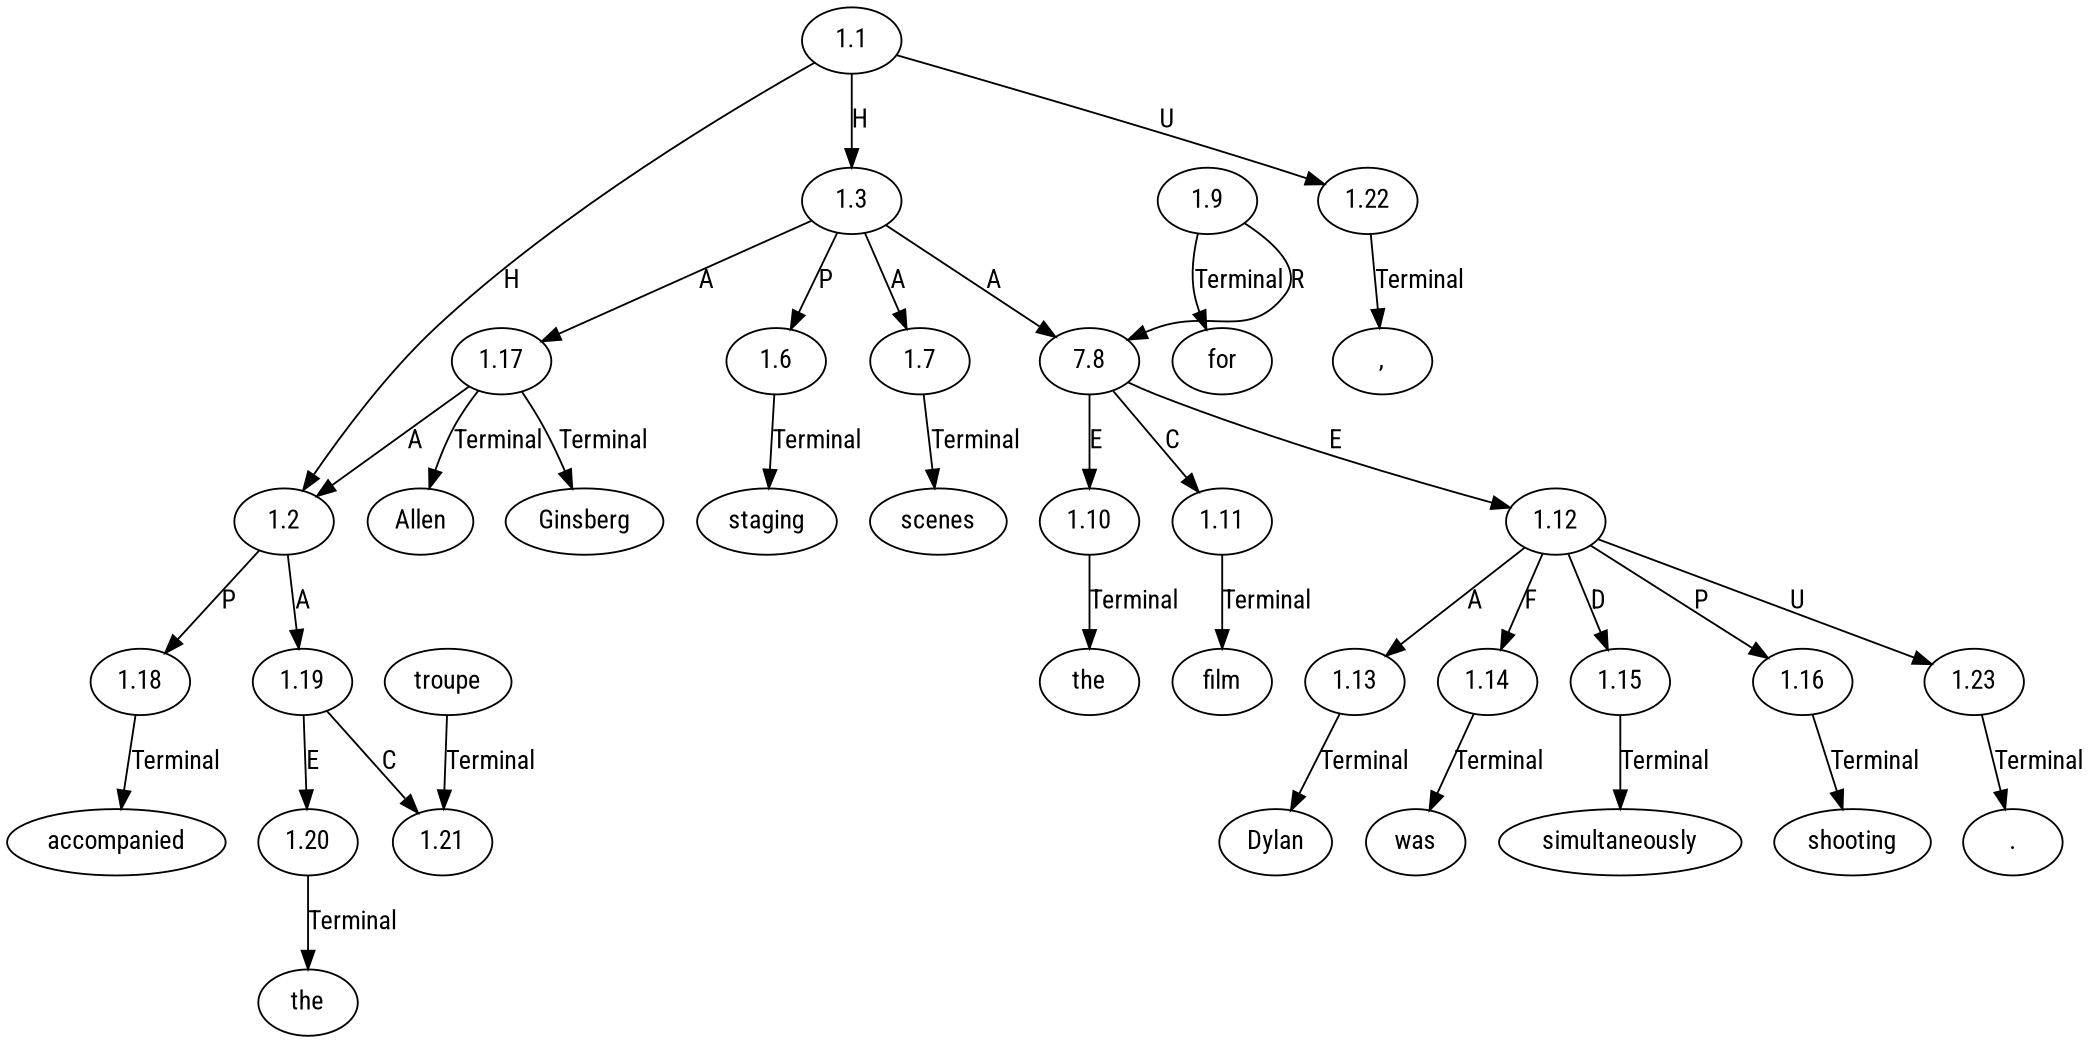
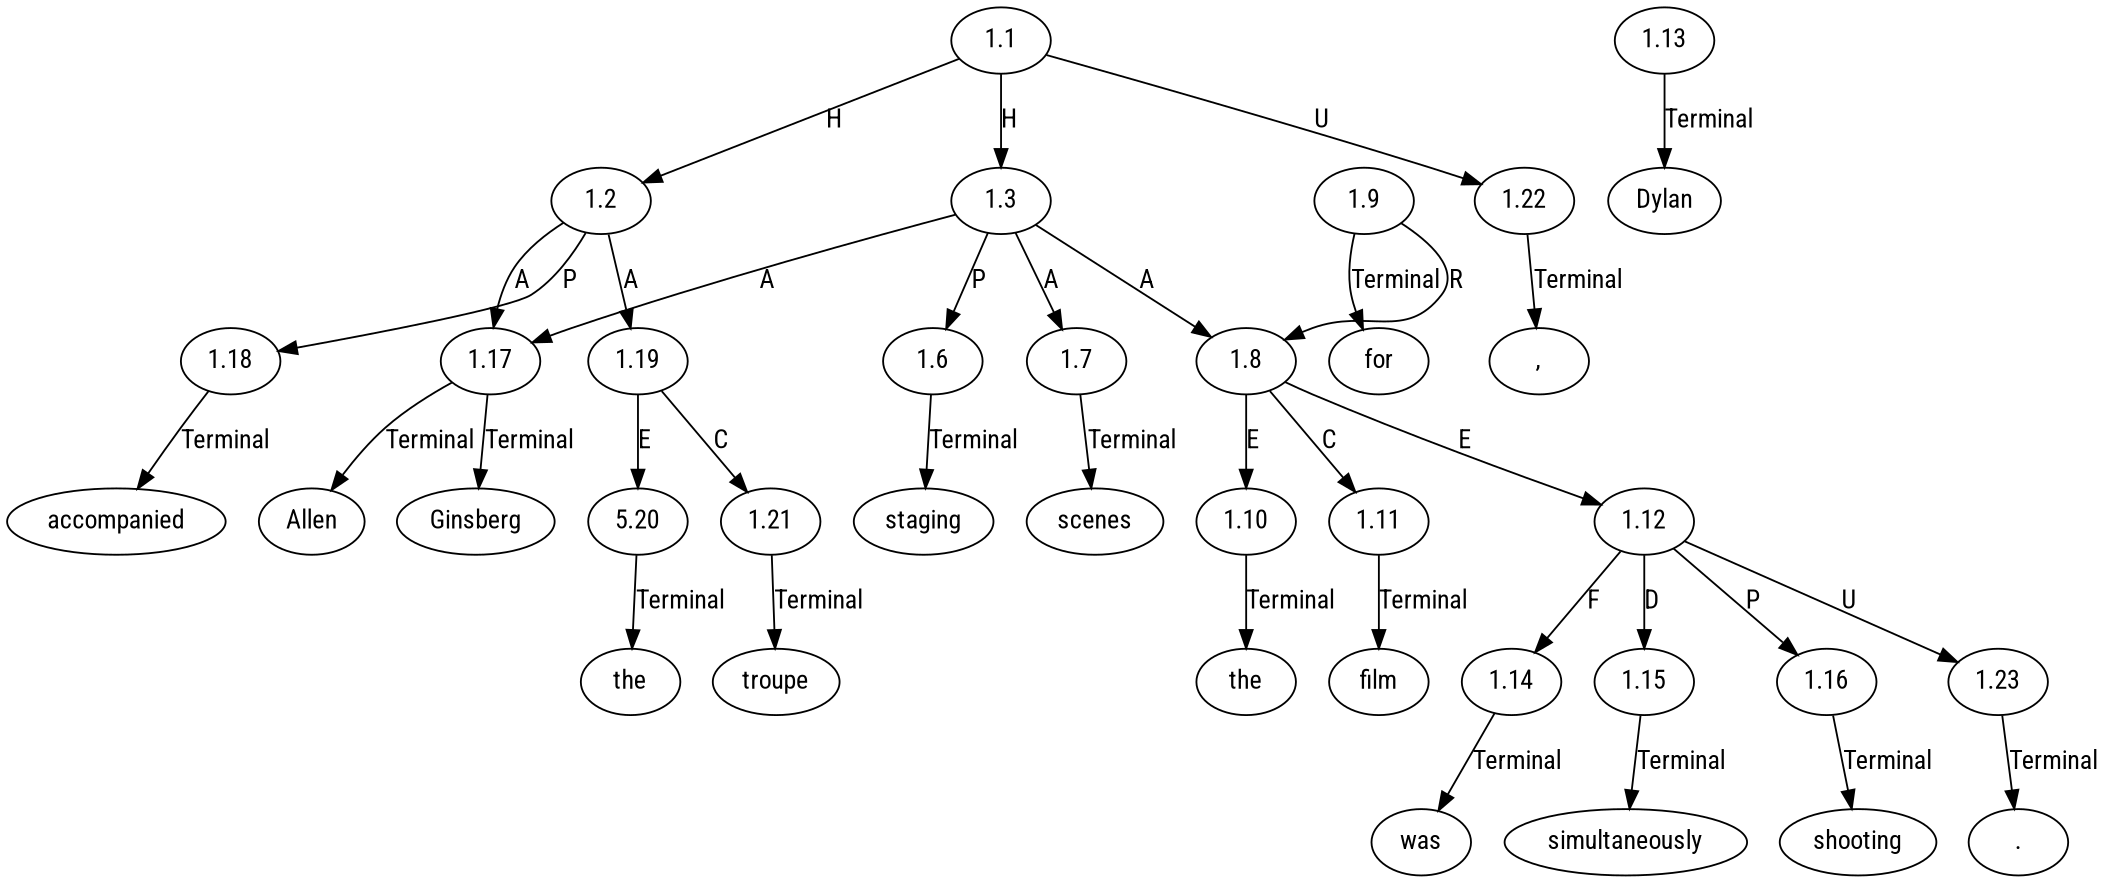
node "7.8": label "7.8" -> "1.8"
edge "1.17" -> "1.2": reversed
edge "1.12" -> "1.13": removed, label "A"
edge "troupe" -> "1.21": reversed
node "1.20": label "1.20" -> "5.20"
